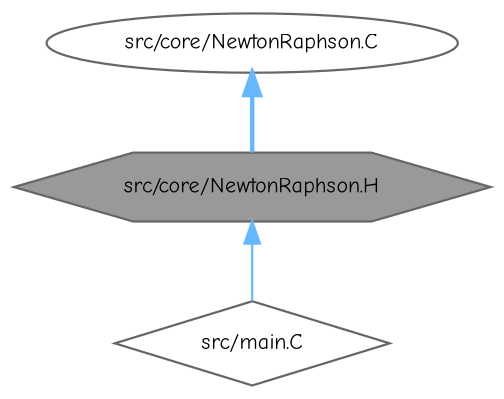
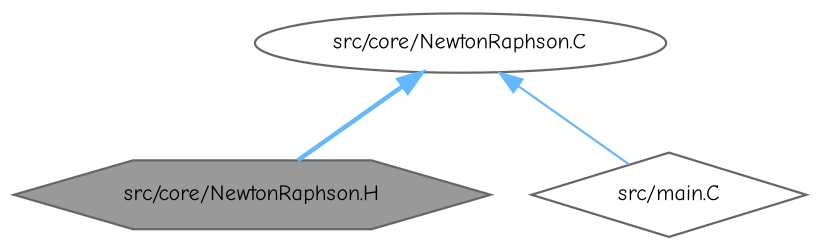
edge "src/main.C" -> "src/core/NewtonRaphson.H": now "src/main.C" -> "src/core/NewtonRaphson.C"
